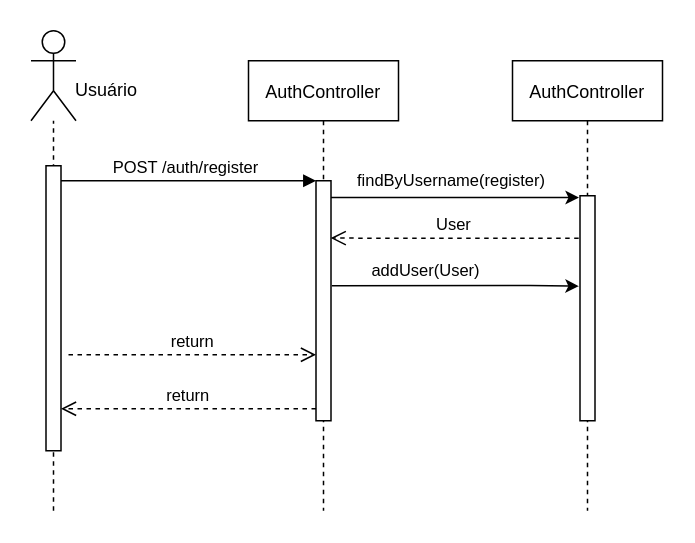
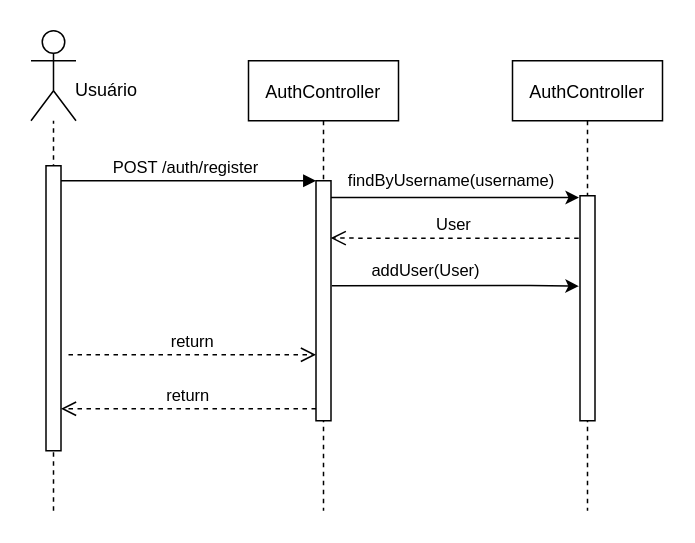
node "findByUsername(register)": label "findByUsername(register)" -> "findByUsername(username)"
